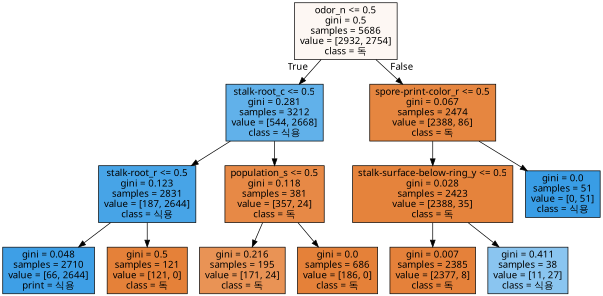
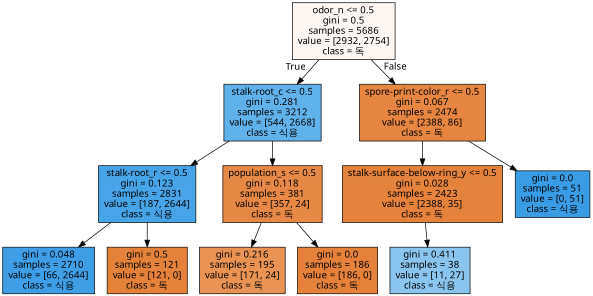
node "gini = 0.048 samples = 2710 value = [66, 2644] print = 식용": label "gini = 0.048 samples = 2710 value = [66, 2644] print = 식용" -> "gini = 0.048 samples = 2710 value = [66, 2644] class = 식용"
node "gini = 0.0 samples = 686 value = [186, 0] class = 독": label "gini = 0.0 samples = 686 value = [186, 0] class = 독" -> "gini = 0.0 samples = 186 value = [186, 0] class = 독"
node "gini = 0.007 samples = 2385 value = [2377, 8] class = 독": removed
